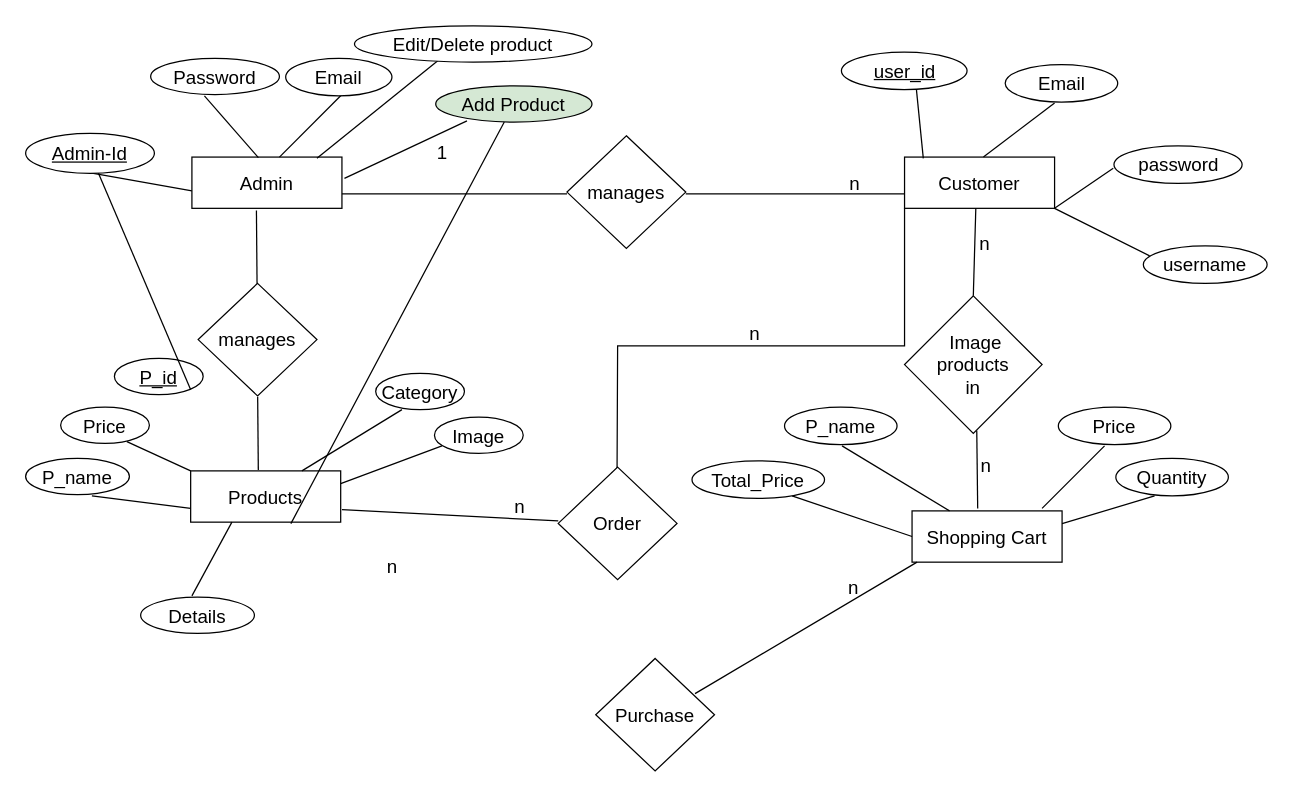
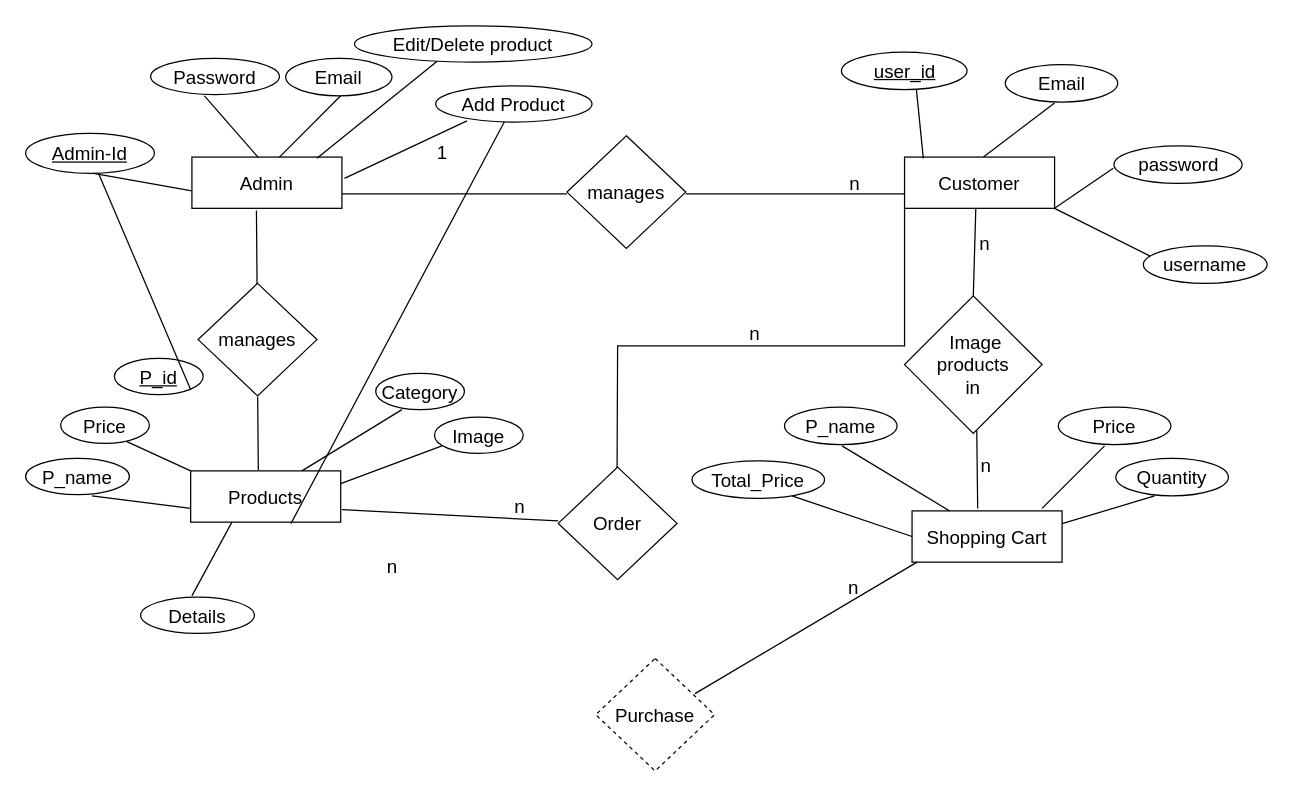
node "Add Product": fillcolor #d5e8d4 -> #ffffff
node "Purchase": style solid -> dashed
